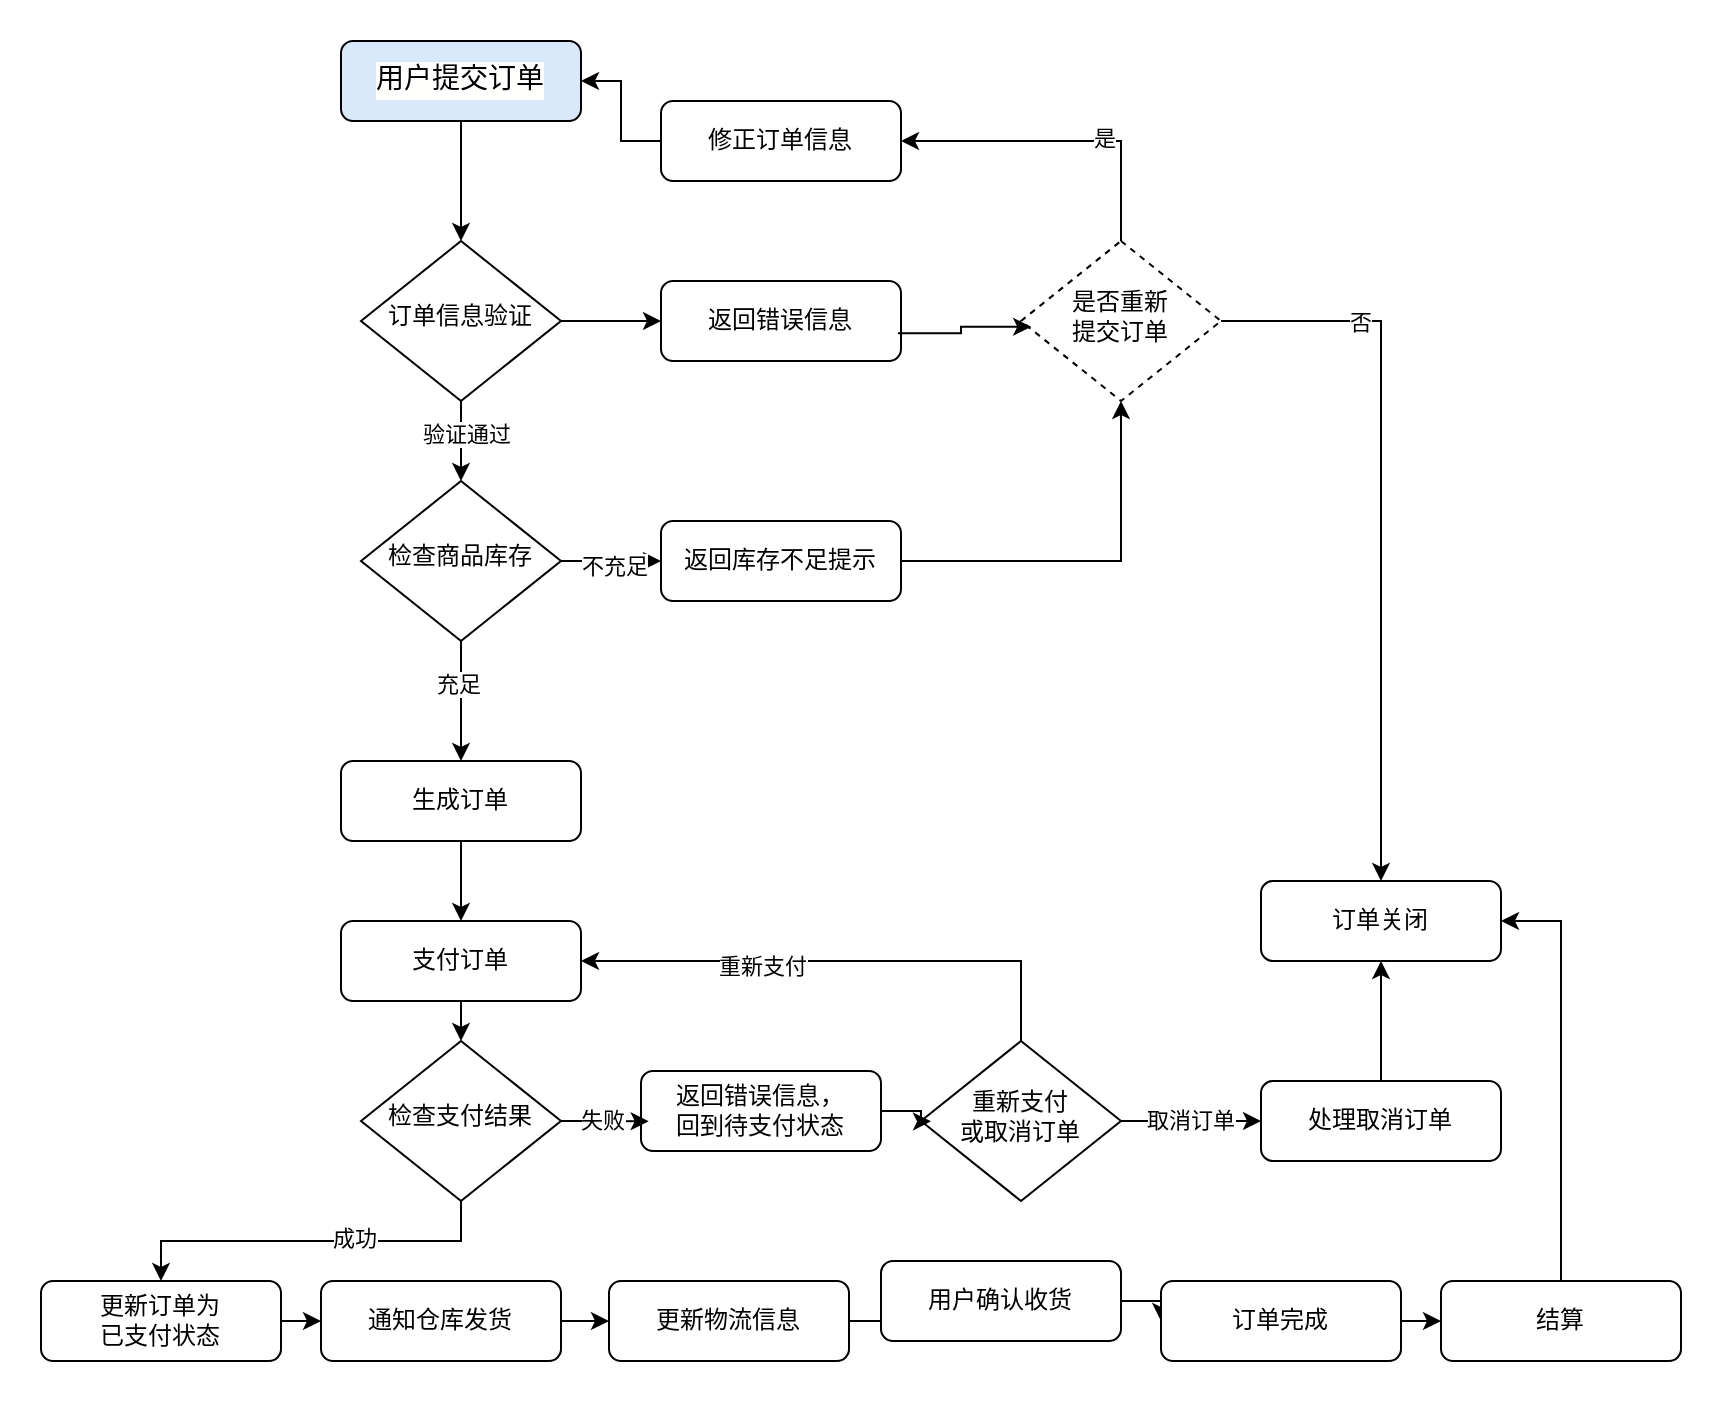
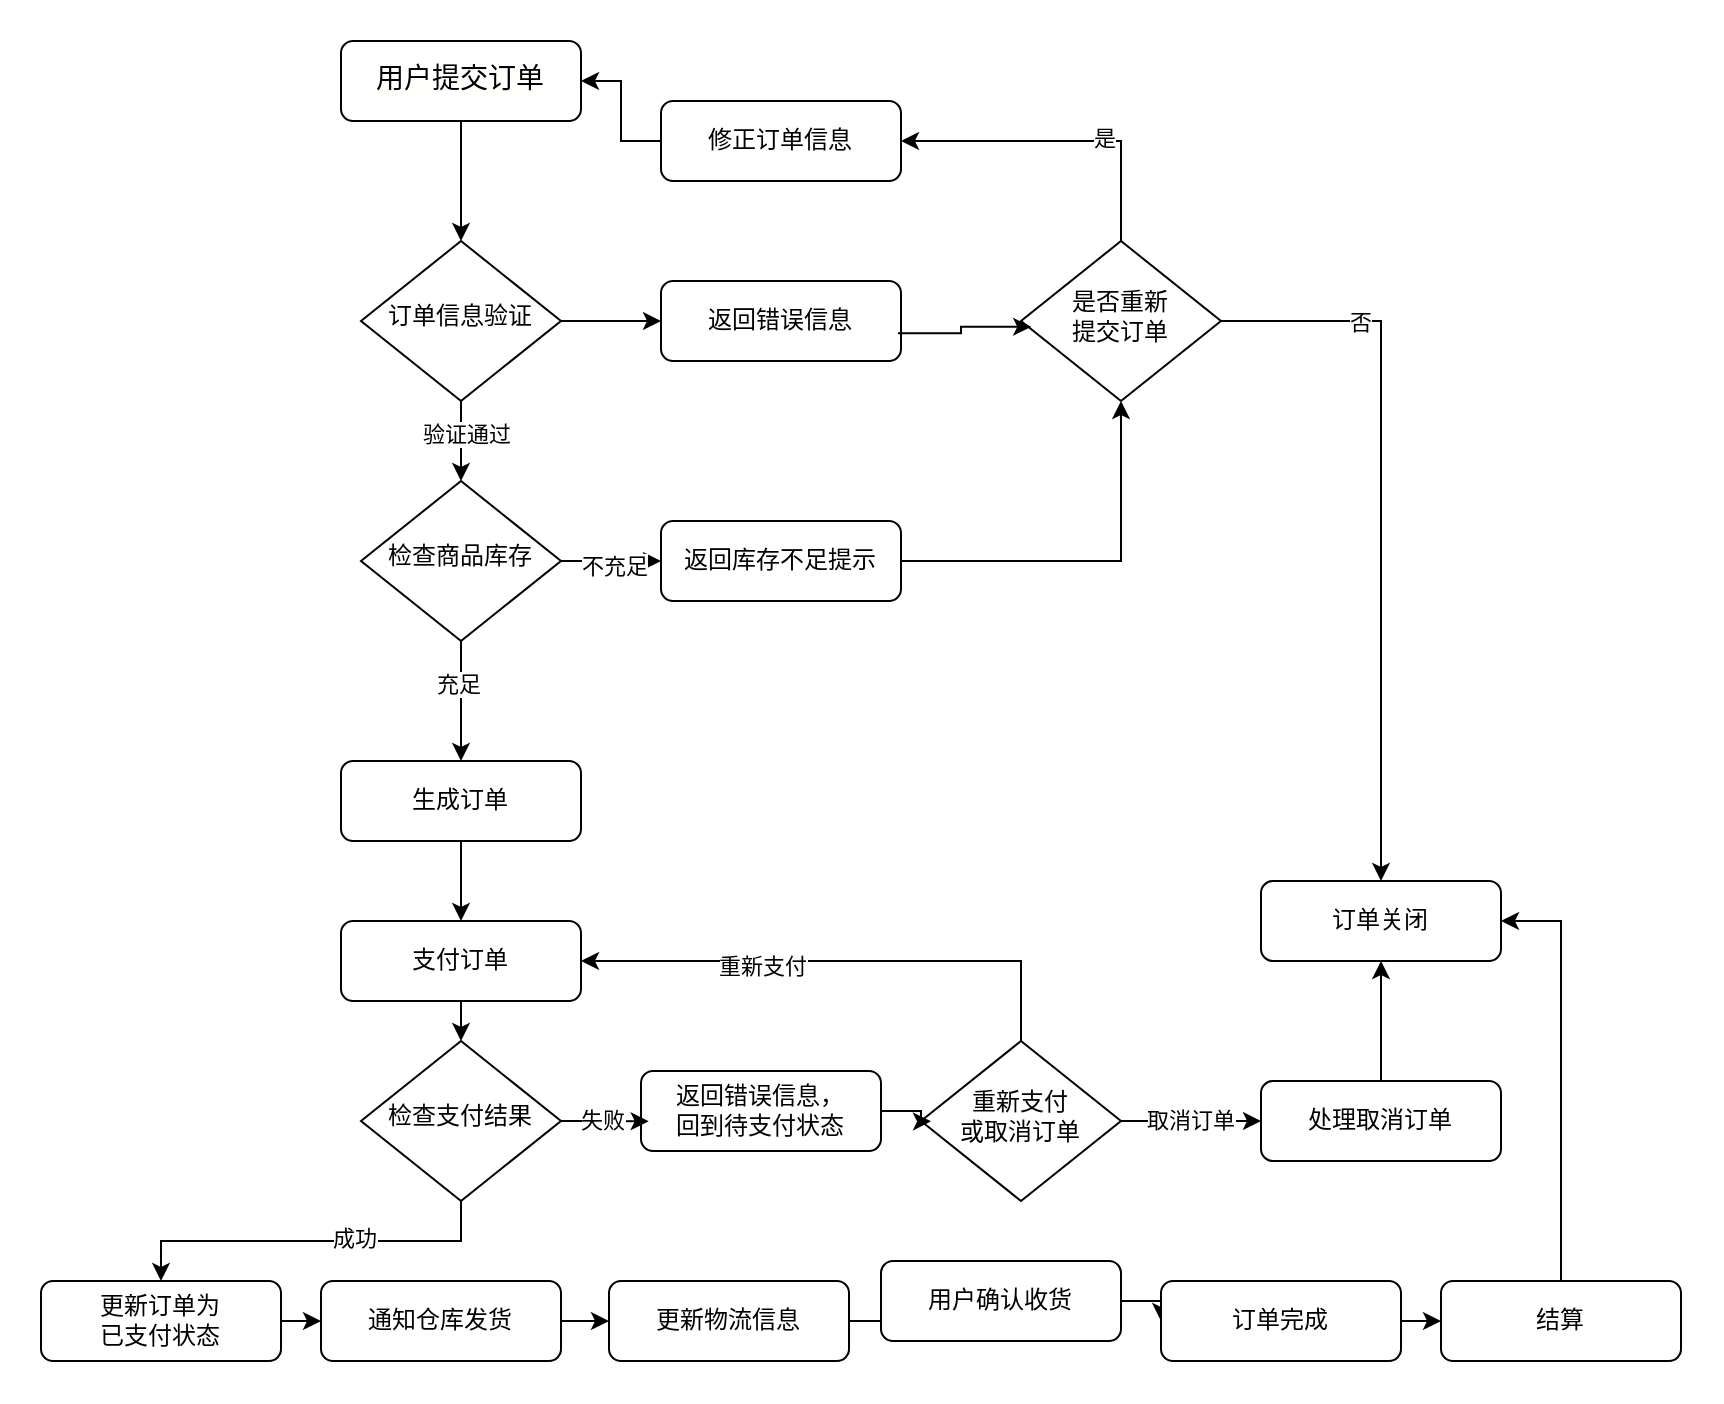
node "用户提交订单": fillcolor #dae8fc -> #ffffff
node "是否重新 提交订单": style dashed -> solid
